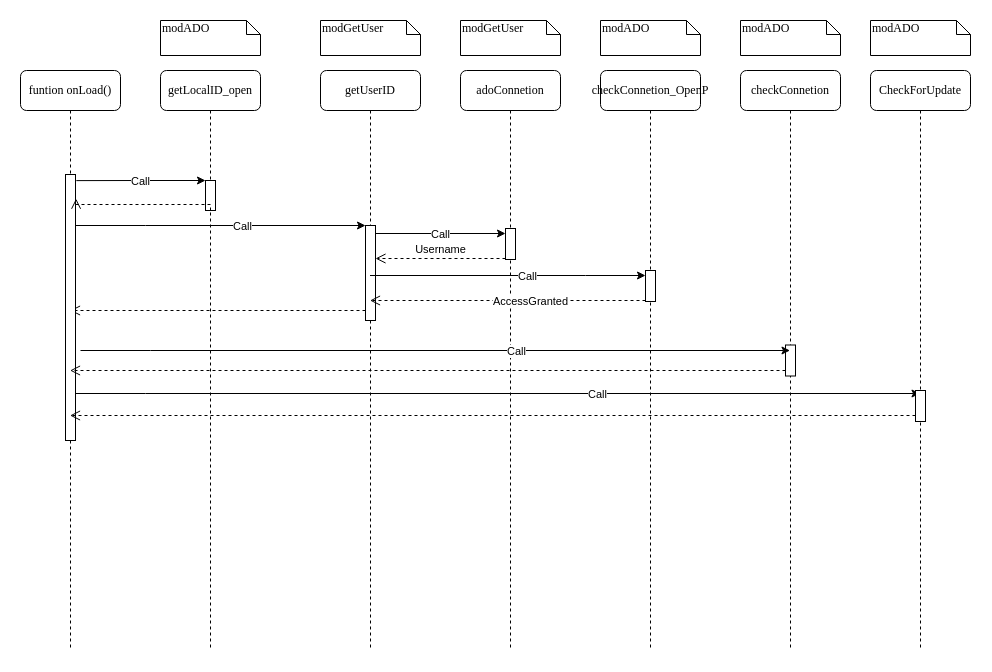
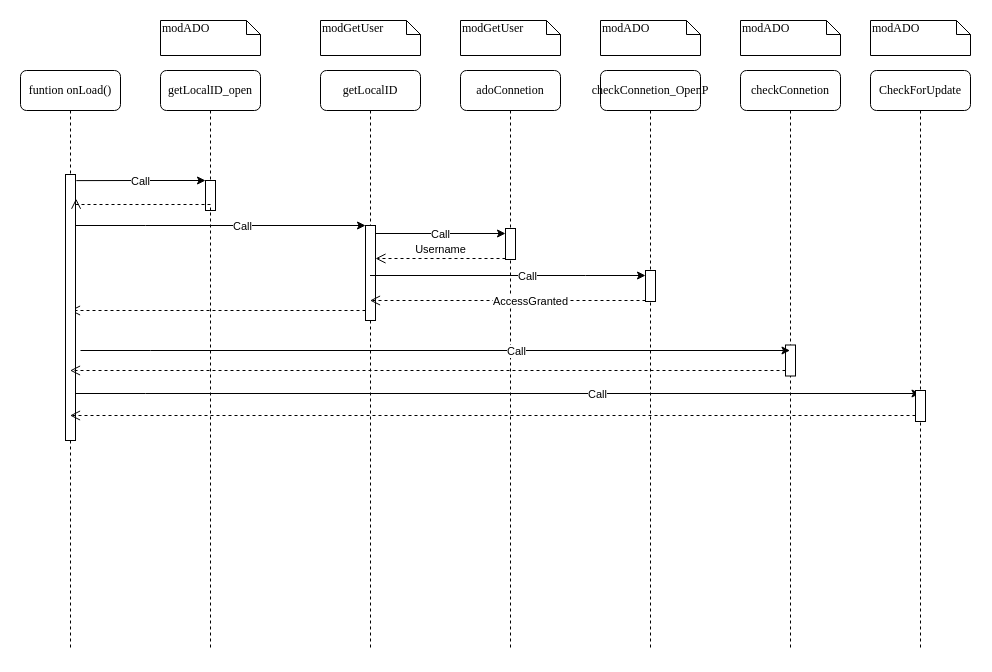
node "getUserID": label "getUserID" -> "getLocalID"
